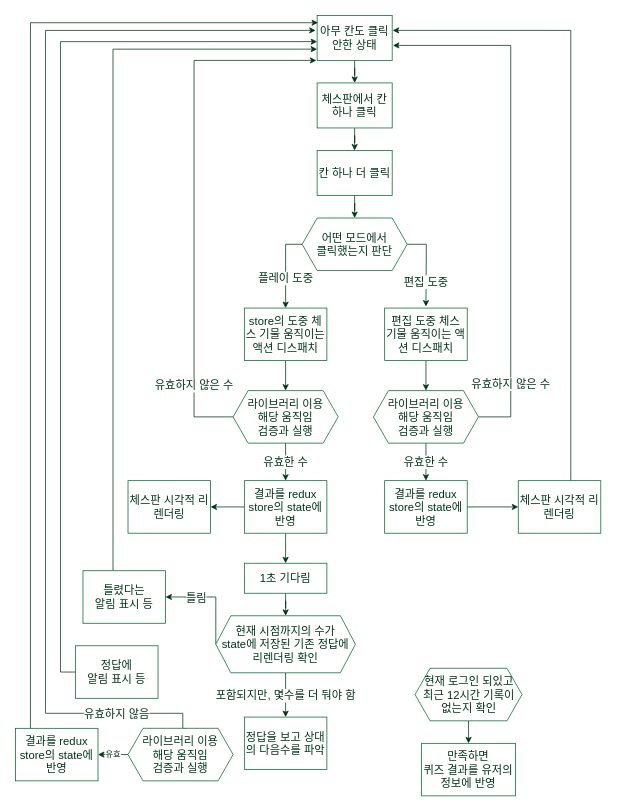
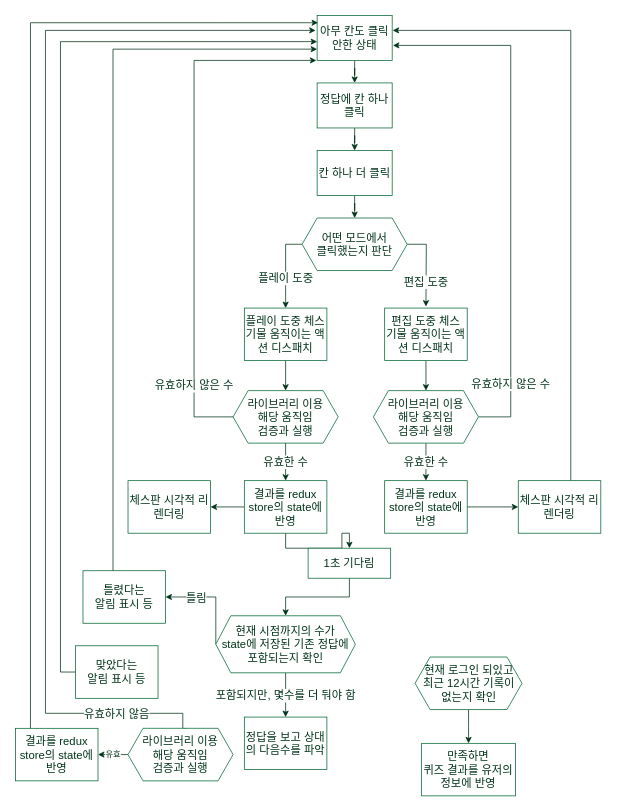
node "체스판에서 칸 하나 클릭": label "체스판에서 칸 하나 클릭" -> "정답에 칸 하나 클릭"
node "store의 도중 체스 기물 움직이는 액션 디스패치": label "store의 도중 체스 기물 움직이는 액션 디스패치" -> "플레이 도중 체스 기물 움직이는 액션 디스패치"
node "1초 기다림": moved (285, 578) -> (349, 563)
node "현재 시점까지의 수가 state에 저장된 기존 정답에 리렌더링 확인": label "현재 시점까지의 수가 state에 저장된 기존 정답에 리렌더링 확인" -> "현재 시점까지의 수가 state에 저장된 기존 정답에 포함되는지 확인"
node "정답에 알림 표시 등": label "정답에 알림 표시 등" -> "맞았다는 알림 표시 등"
node "현재 로그인 되있고 최근 12시간 기록이 없는지 확인": moved (468, 694) -> (468, 683)
